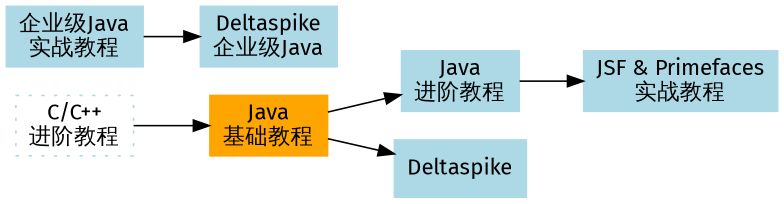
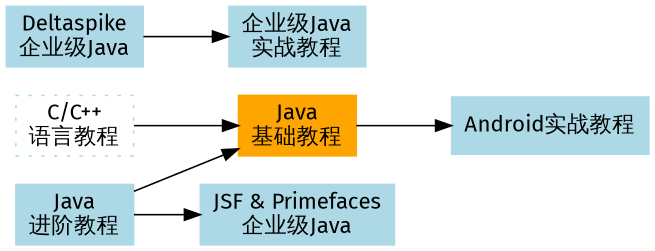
edge "企业级Java 实战教程" -> "Deltaspike 企业级Java": reversed
node "JSF & Primefaces 实战教程": label "JSF & Primefaces 实战教程" -> "JSF & Primefaces 企业级Java"
edge "Java 基础教程" -> "Java 进阶教程": reversed
node "C/C++ 进阶教程": label "C/C++ 进阶教程" -> "C/C++ 语言教程"
node "Deltaspike": label "Deltaspike" -> "Android实战教程"
